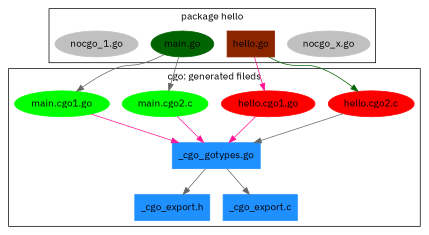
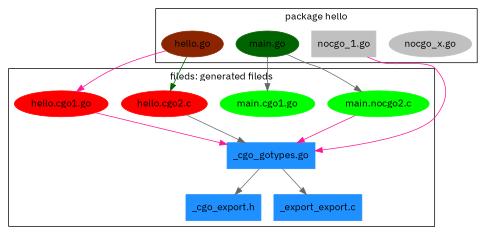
node "nocgo_1.go": shape ellipse -> box
node "hello.go": shape box -> ellipse
cluster "cgo: generated fileds": label "cgo: generated fileds" -> "fileds: generated fileds"
node "main.cgo2.c": label "main.cgo2.c" -> "main.nocgo2.c"
edge "main.cgo1.go" -> "_cgo_gotypes.go": now "nocgo_1.go" -> "_cgo_gotypes.go"
node "_cgo_export.c": label "_cgo_export.c" -> "_export_export.c"
